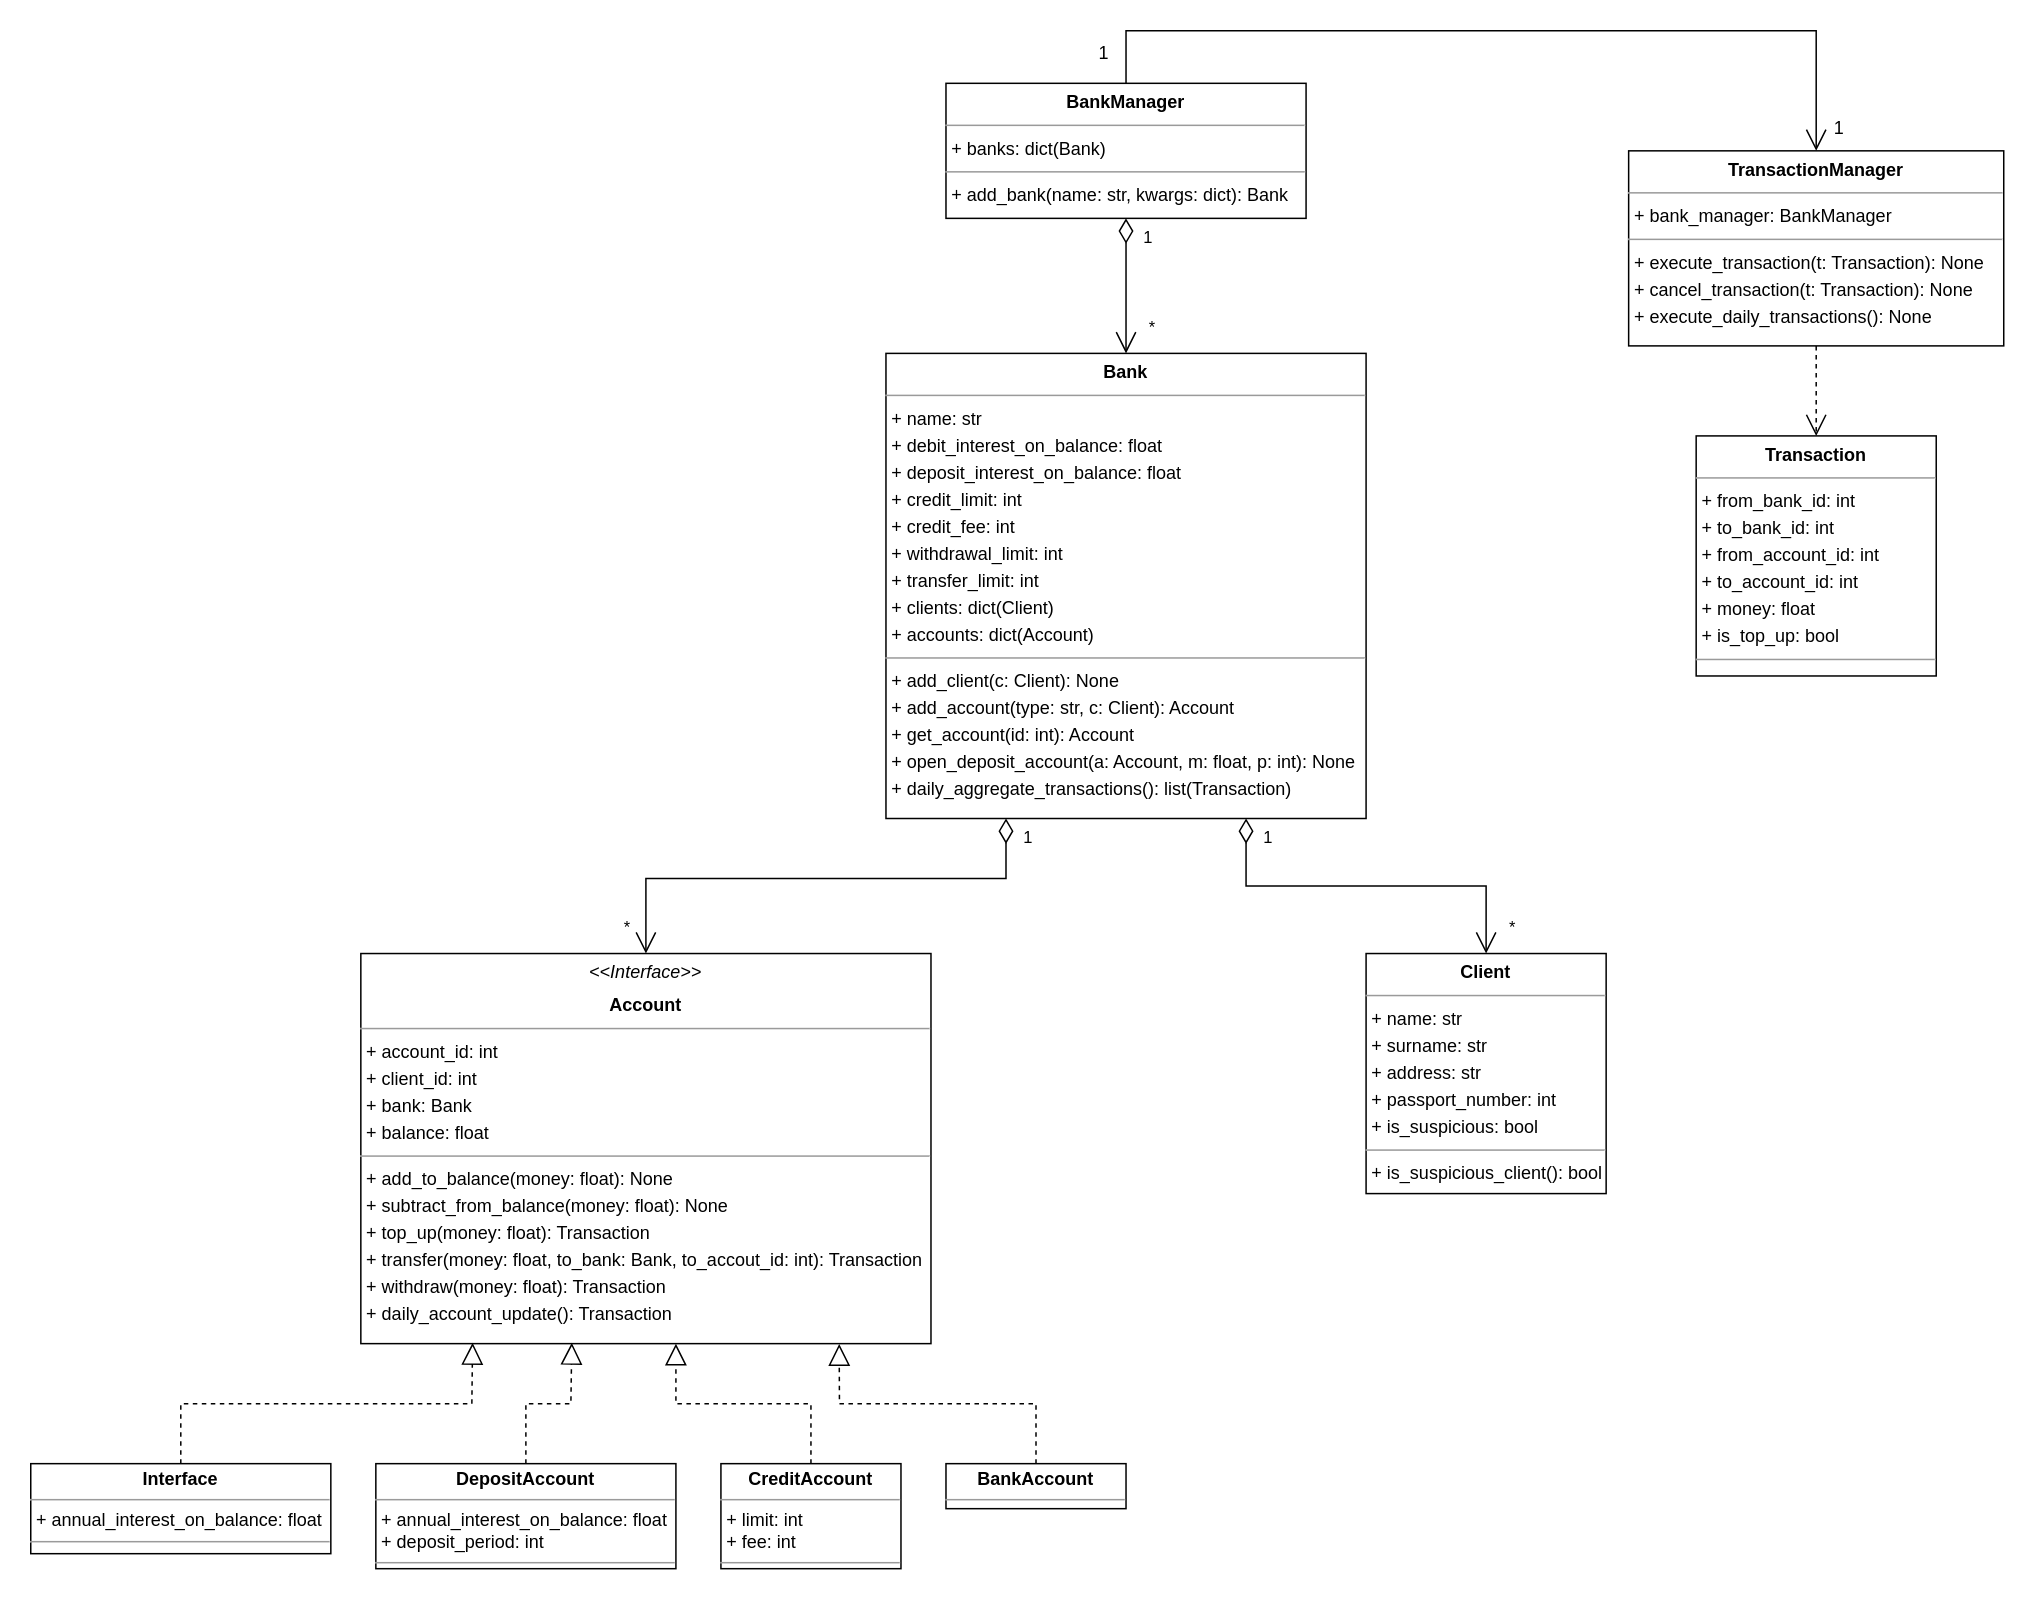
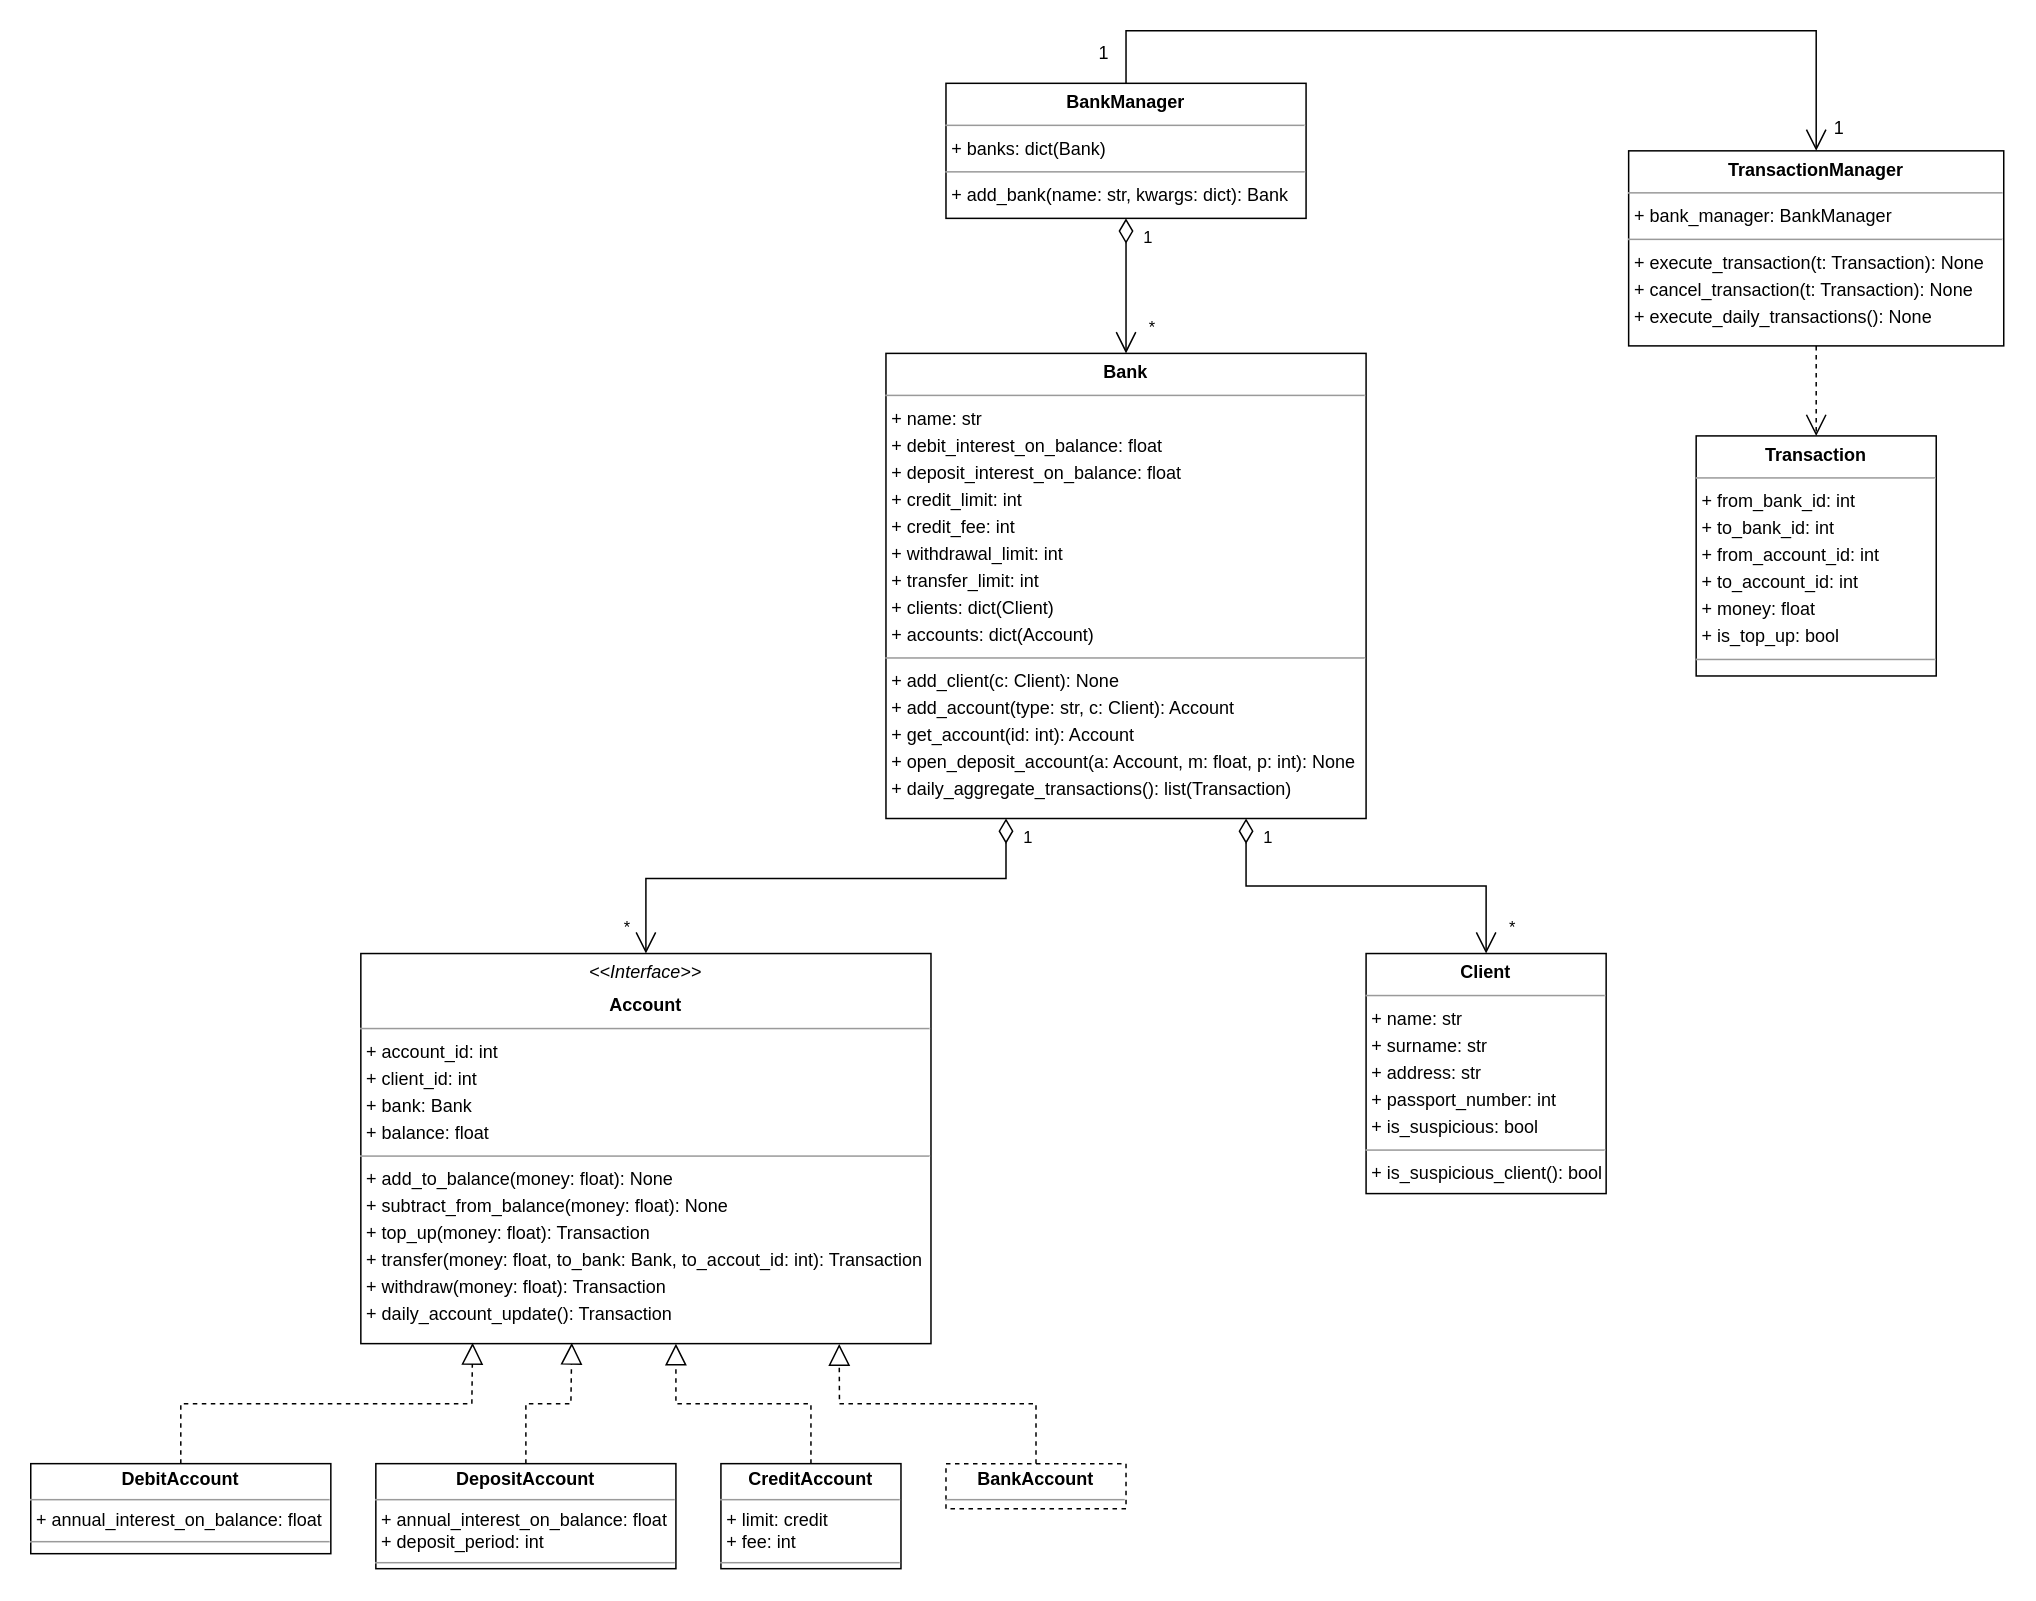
node "Interface + annual_interest_on_balance: float": label "Interface + annual_interest_on_balance: float" -> "DebitAccount + annual_interest_on_balance: float"
node "BankAccount": style solid -> dashed
node "CreditAccount + limit: int + fee: int": label "CreditAccount + limit: int + fee: int" -> "CreditAccount + limit: credit + fee: int"
